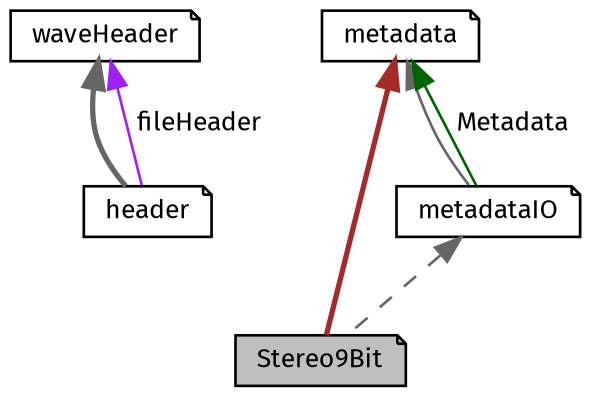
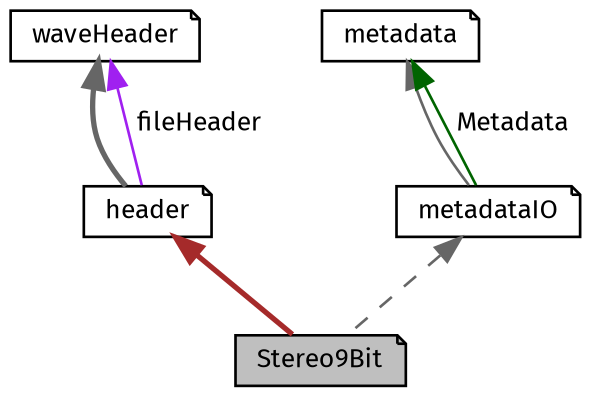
edge "Stereo9Bit" -> "metadata": now "Stereo9Bit" -> "header"
